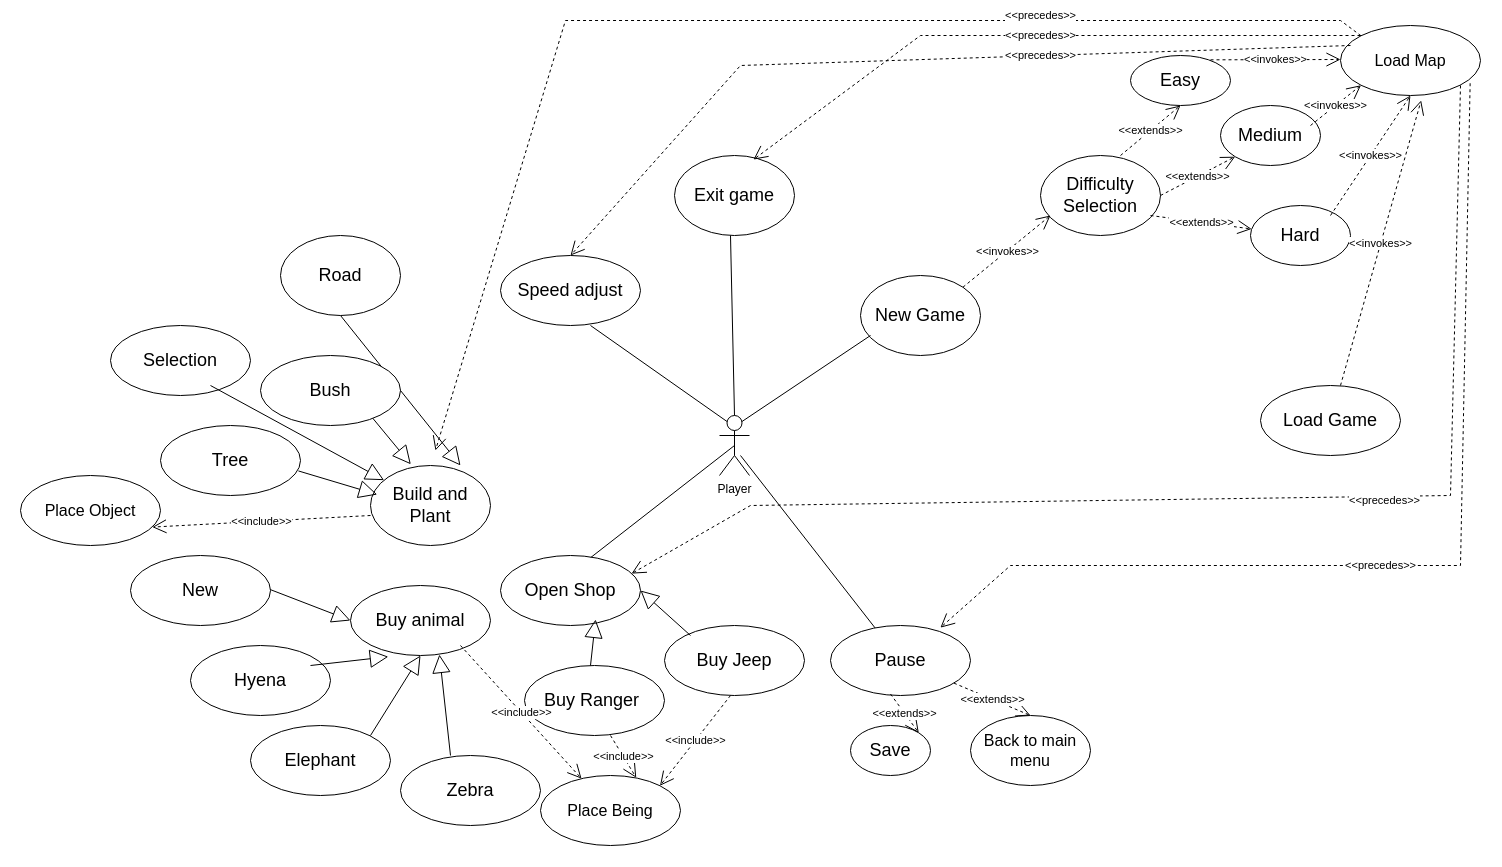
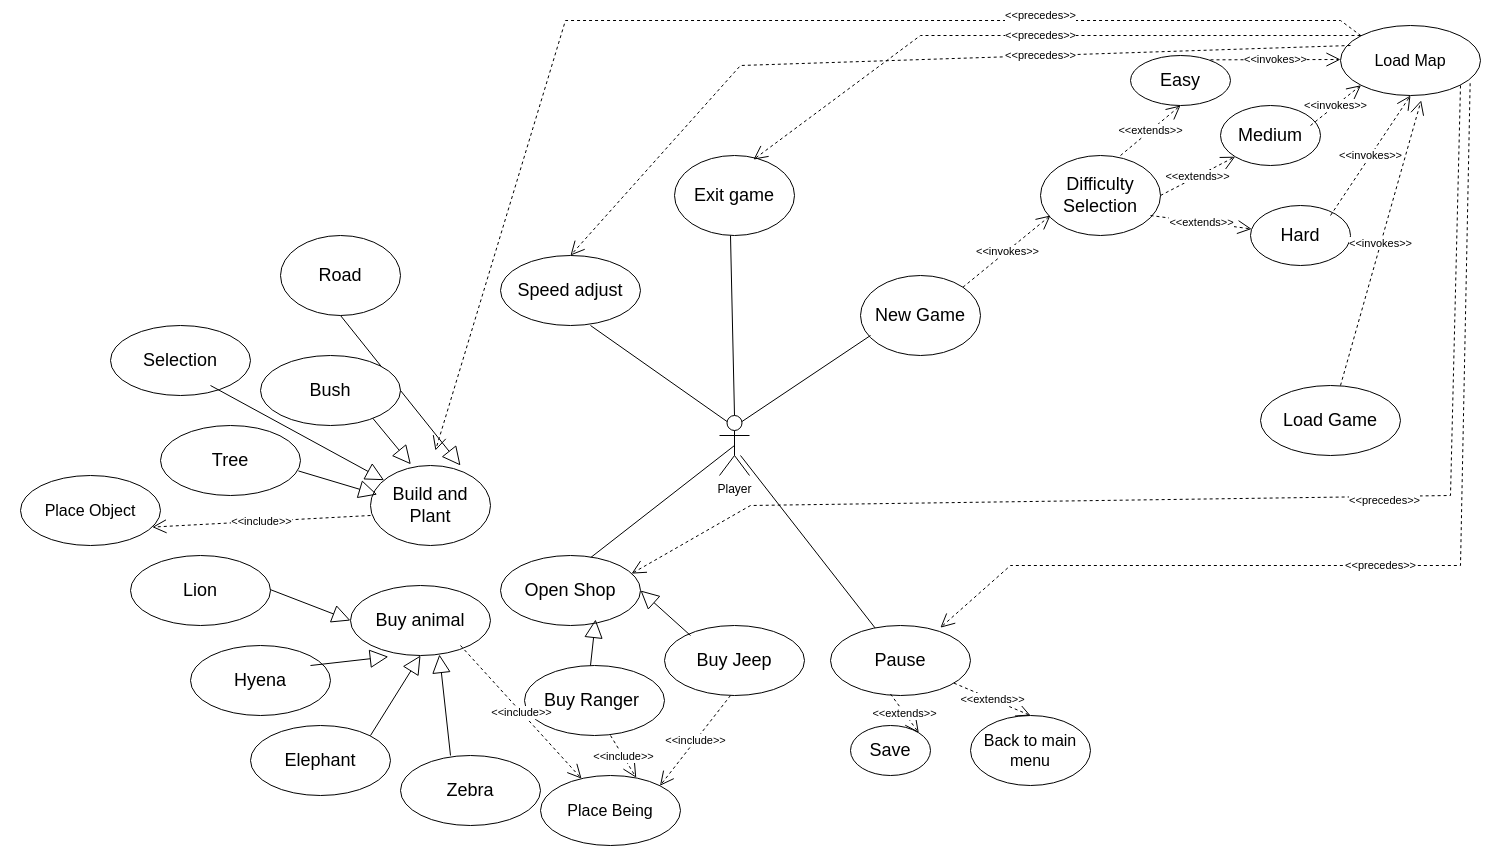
node "New": label "New" -> "Lion"
